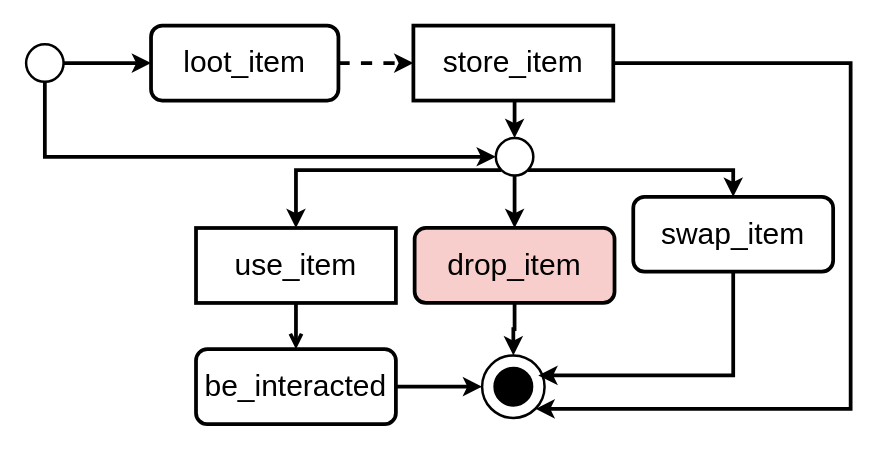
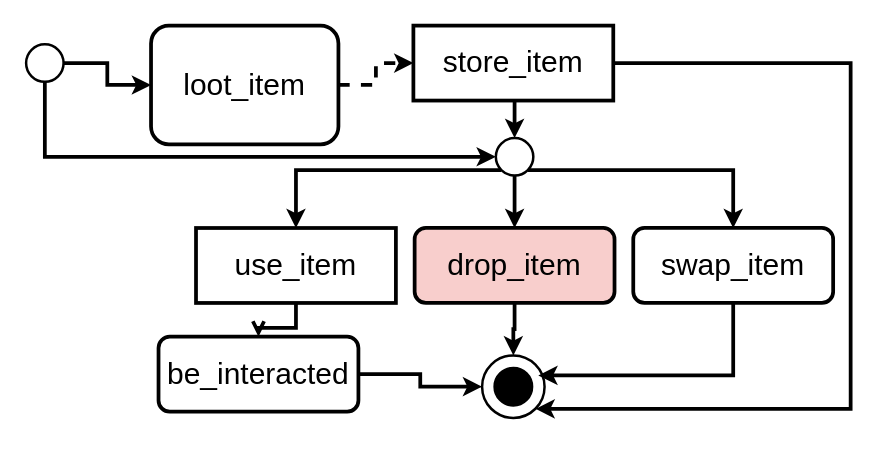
node "loot_item": size 188x75 -> 188x119
node "swap_item": moved (733, 234) -> (733, 266)
node "be_interacted": moved (296, 387) -> (258, 374)
